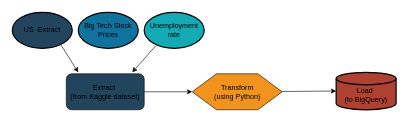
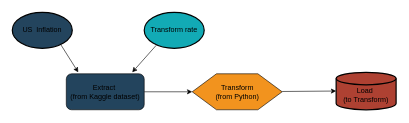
node "US Extract": label "US Extract" -> "US Inflation"
node "Big Tech Stock Prices": removed
node "Unemployment rate": label "Unemployment rate" -> "Transform rate"
node "Load (to BigQuery)": label "Load (to BigQuery)" -> "Load (to Transform)"
node "Transform (using Python)": label "Transform (using Python)" -> "Transform (from Python)"
